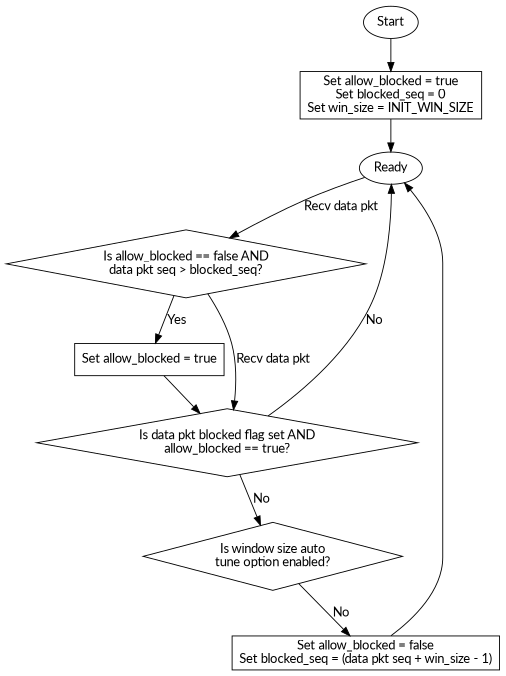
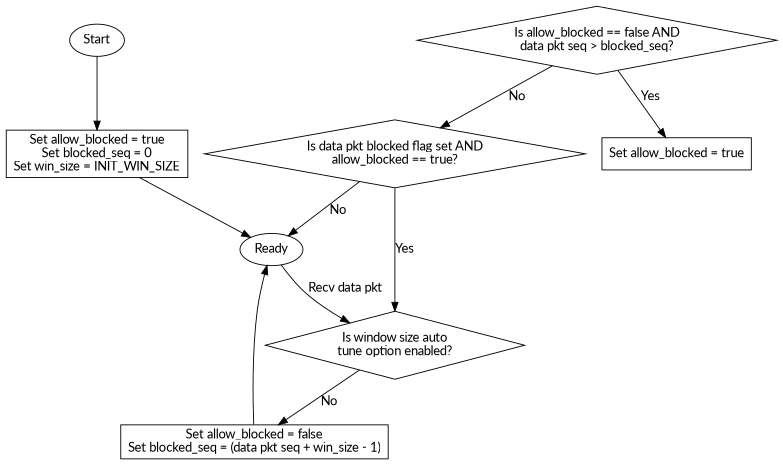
edge "Ready" -> "Is allow_blocked == false AND data pkt seq > blocked_seq?": now "Ready" -> "Is window size auto tune option enabled?"
edge "Is allow_blocked == false AND data pkt seq > blocked_seq?" -> "Is data pkt blocked flag set AND allow_blocked == true?": label "Recv data pkt" -> "No"
edge "Set allow_blocked = true" -> "Is data pkt blocked flag set AND allow_blocked == true?": removed
edge "Is data pkt blocked flag set AND allow_blocked == true?" -> "Is window size auto tune option enabled?": label "No" -> "Yes"
